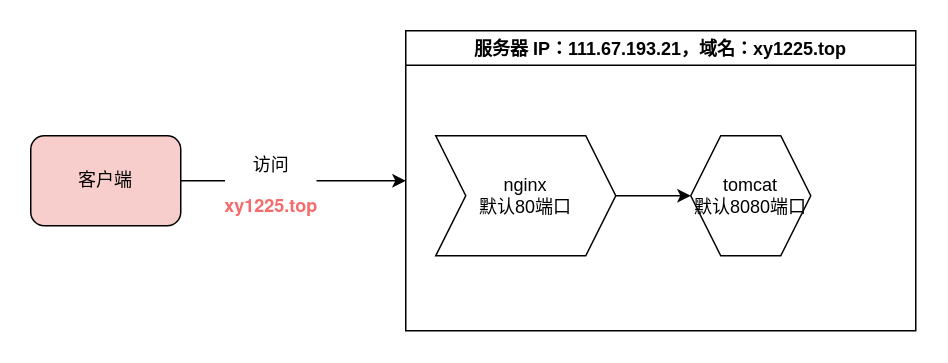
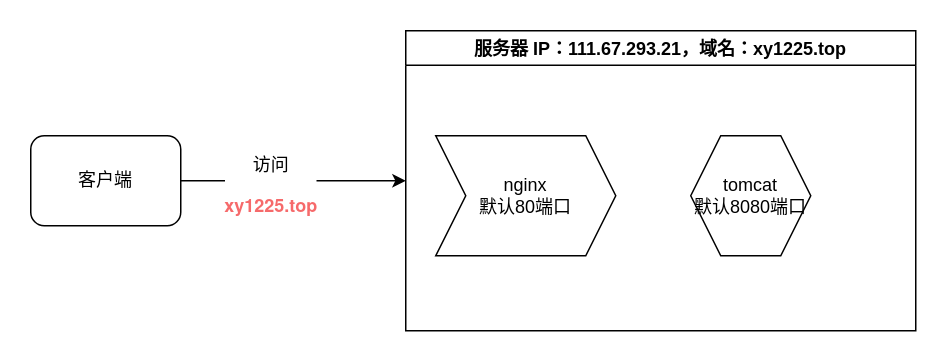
node "服务器 IP：111.67.193.21，域名：xy1225.top": label "服务器 IP：111.67.193.21，域名：xy1225.top" -> "服务器 IP：111.67.293.21，域名：xy1225.top"
node "客户端": fillcolor #f8cecc -> #ffffff
edge "nginx 默认80端口" -> "tomcat 默认8080端口": removed
